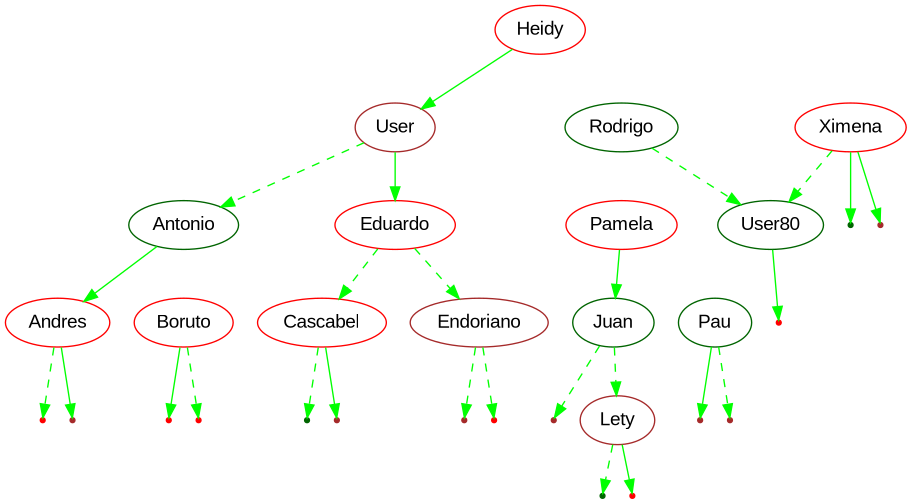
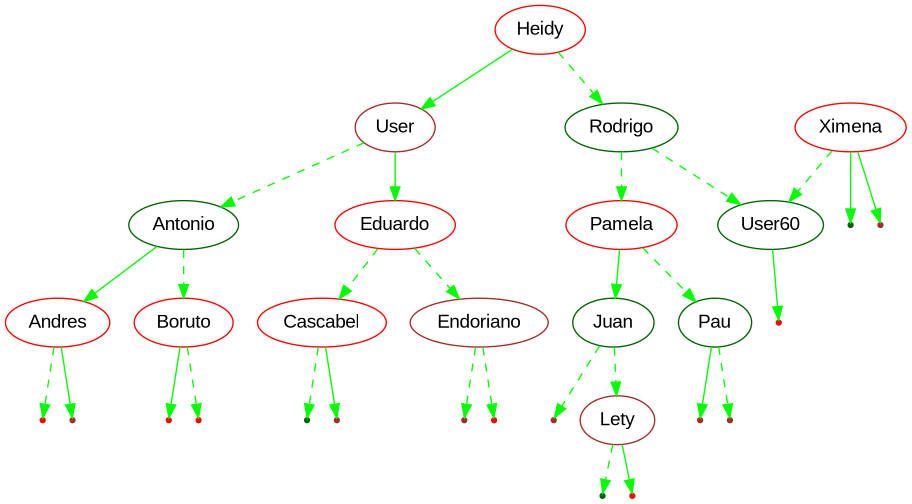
edge "Heidy" -> "Rodrigo": added
edge "Rodrigo" -> "Pamela": added
node "User80": label "User80" -> "User60"
edge "Antonio" -> "Boruto": added
edge "Pamela" -> "Pau": added
